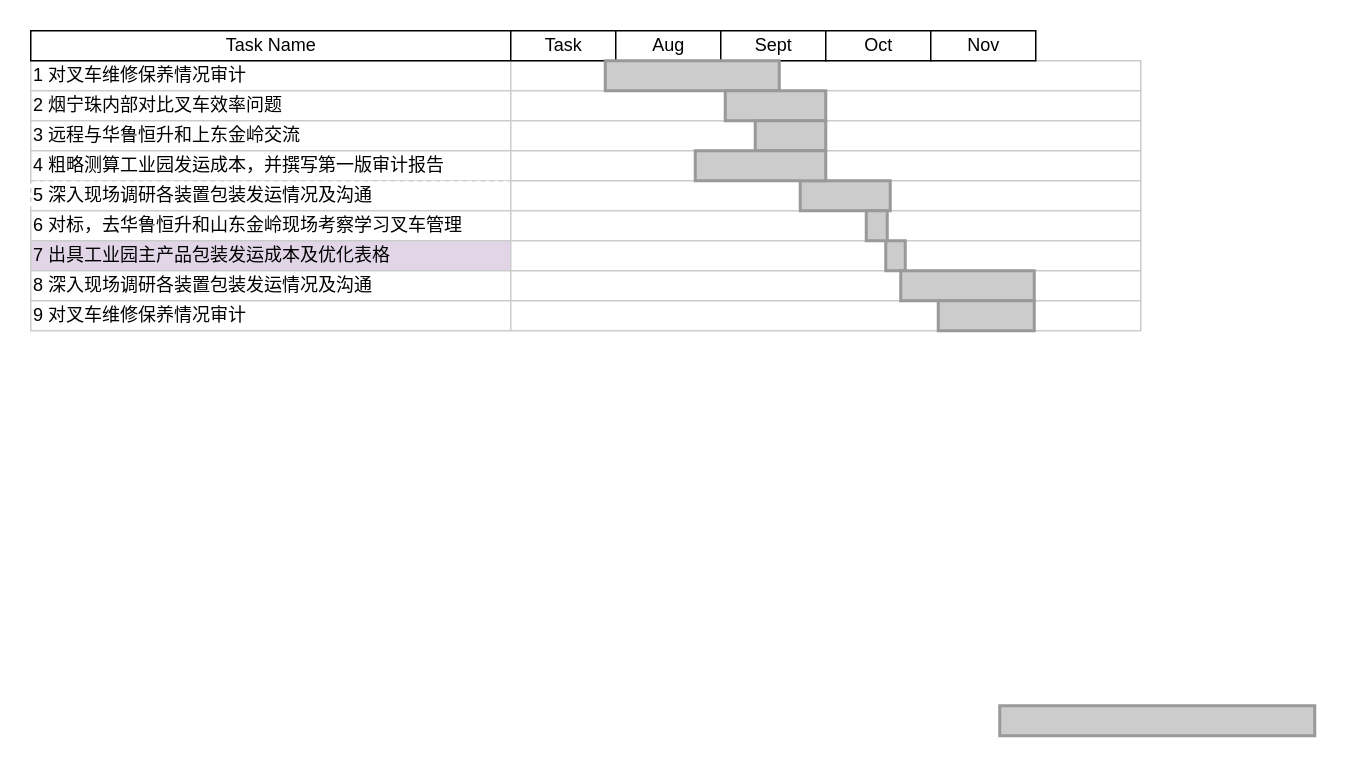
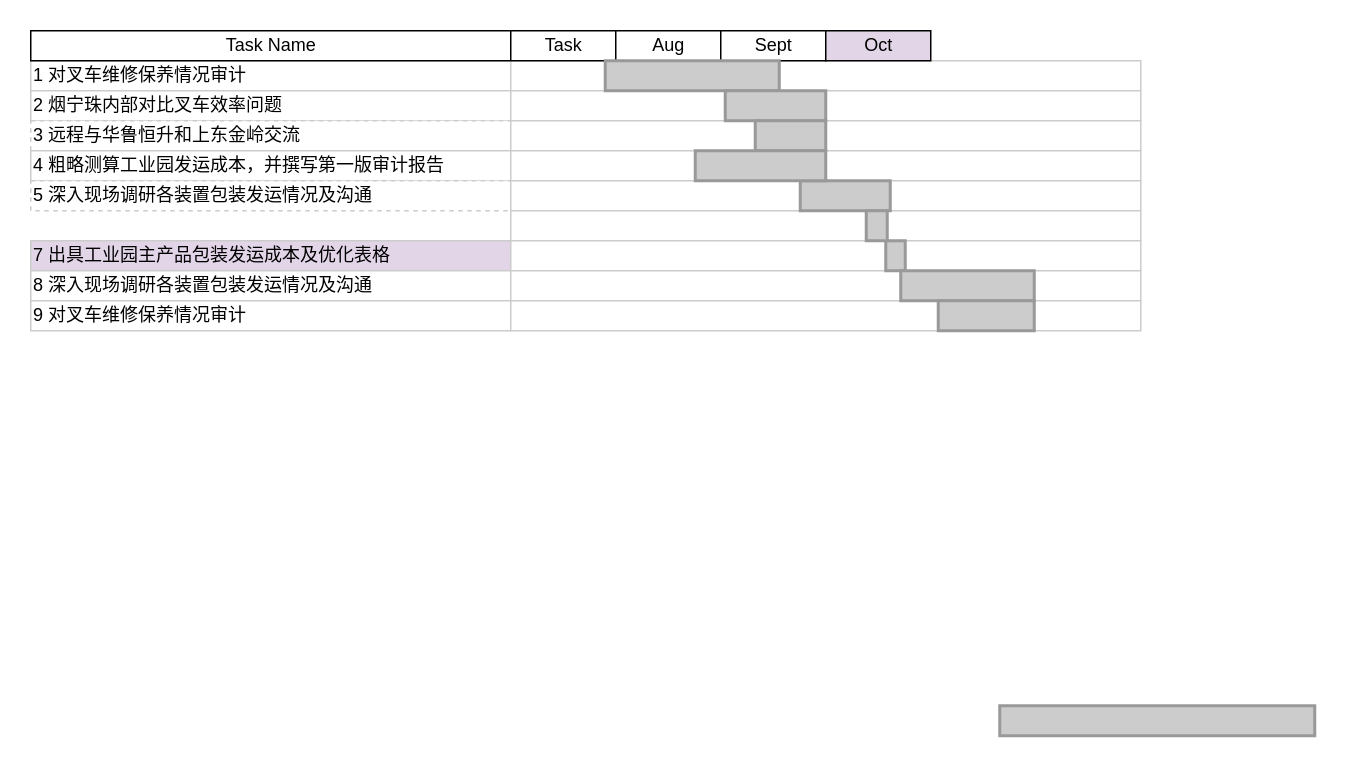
node "Oct": fillcolor #ffffff -> #e1d5e7
node "Nov": removed
node "3 远程与华鲁恒升和上东金岭交流": style solid -> dashed
node "6 对标，去华鲁恒升和山东金岭现场考察学习叉车管理": removed
